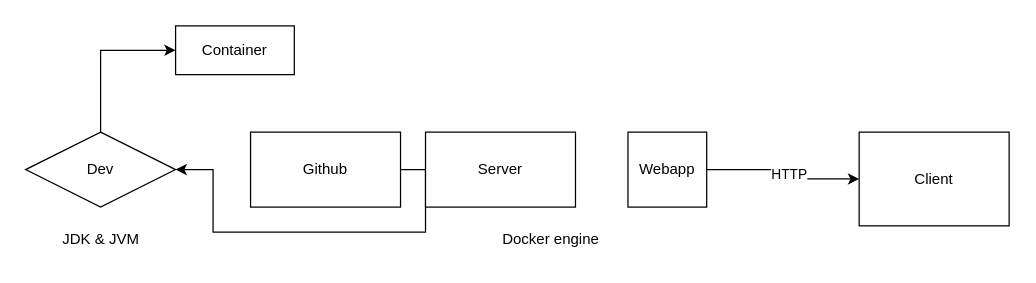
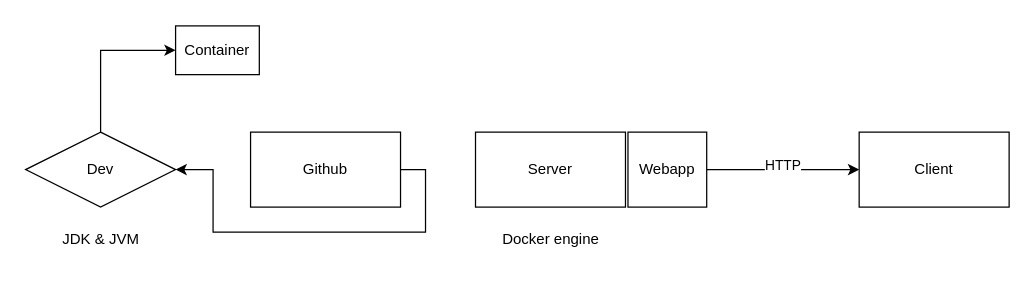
node "Container": size 119x49 -> 84x49
node "Server": moved (501, 169) -> (551, 169)
node "Client": size 150x94 -> 150x75
